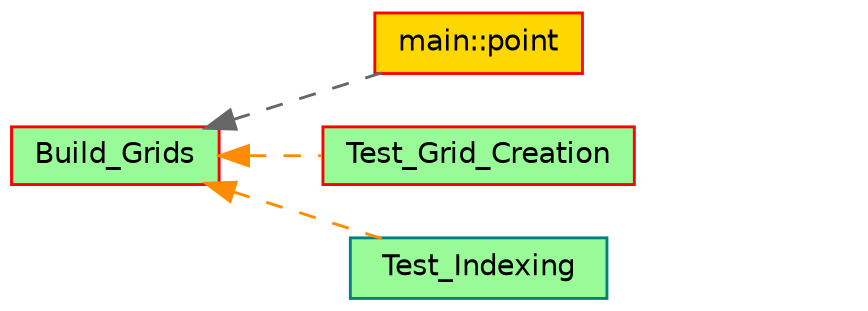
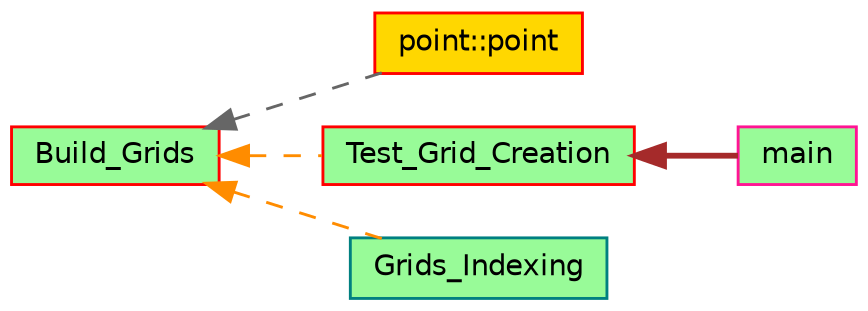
node "main::point": label "main::point" -> "point::point"
node "main": added
node "Test_Indexing": label "Test_Indexing" -> "Grids_Indexing"
